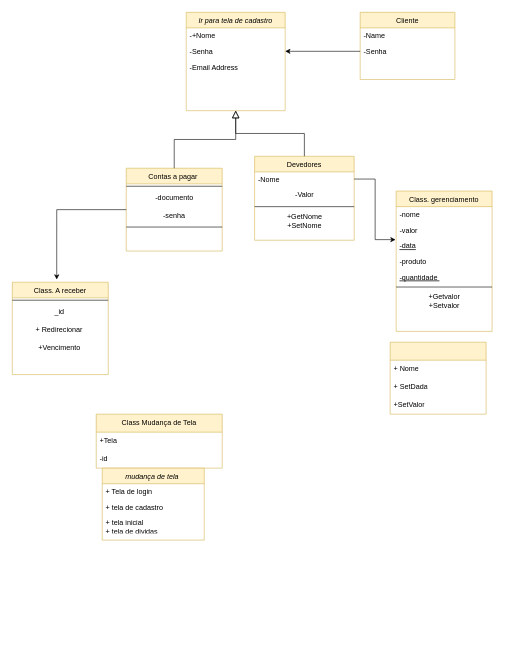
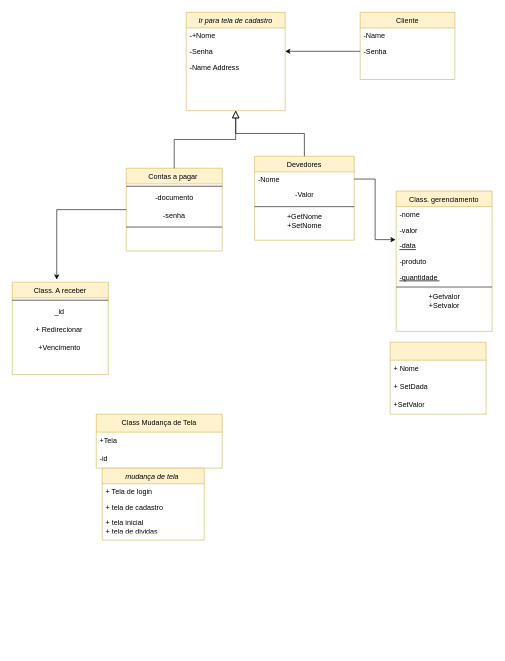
node "-Email Address": label "-Email Address" -> "-Name Address"
